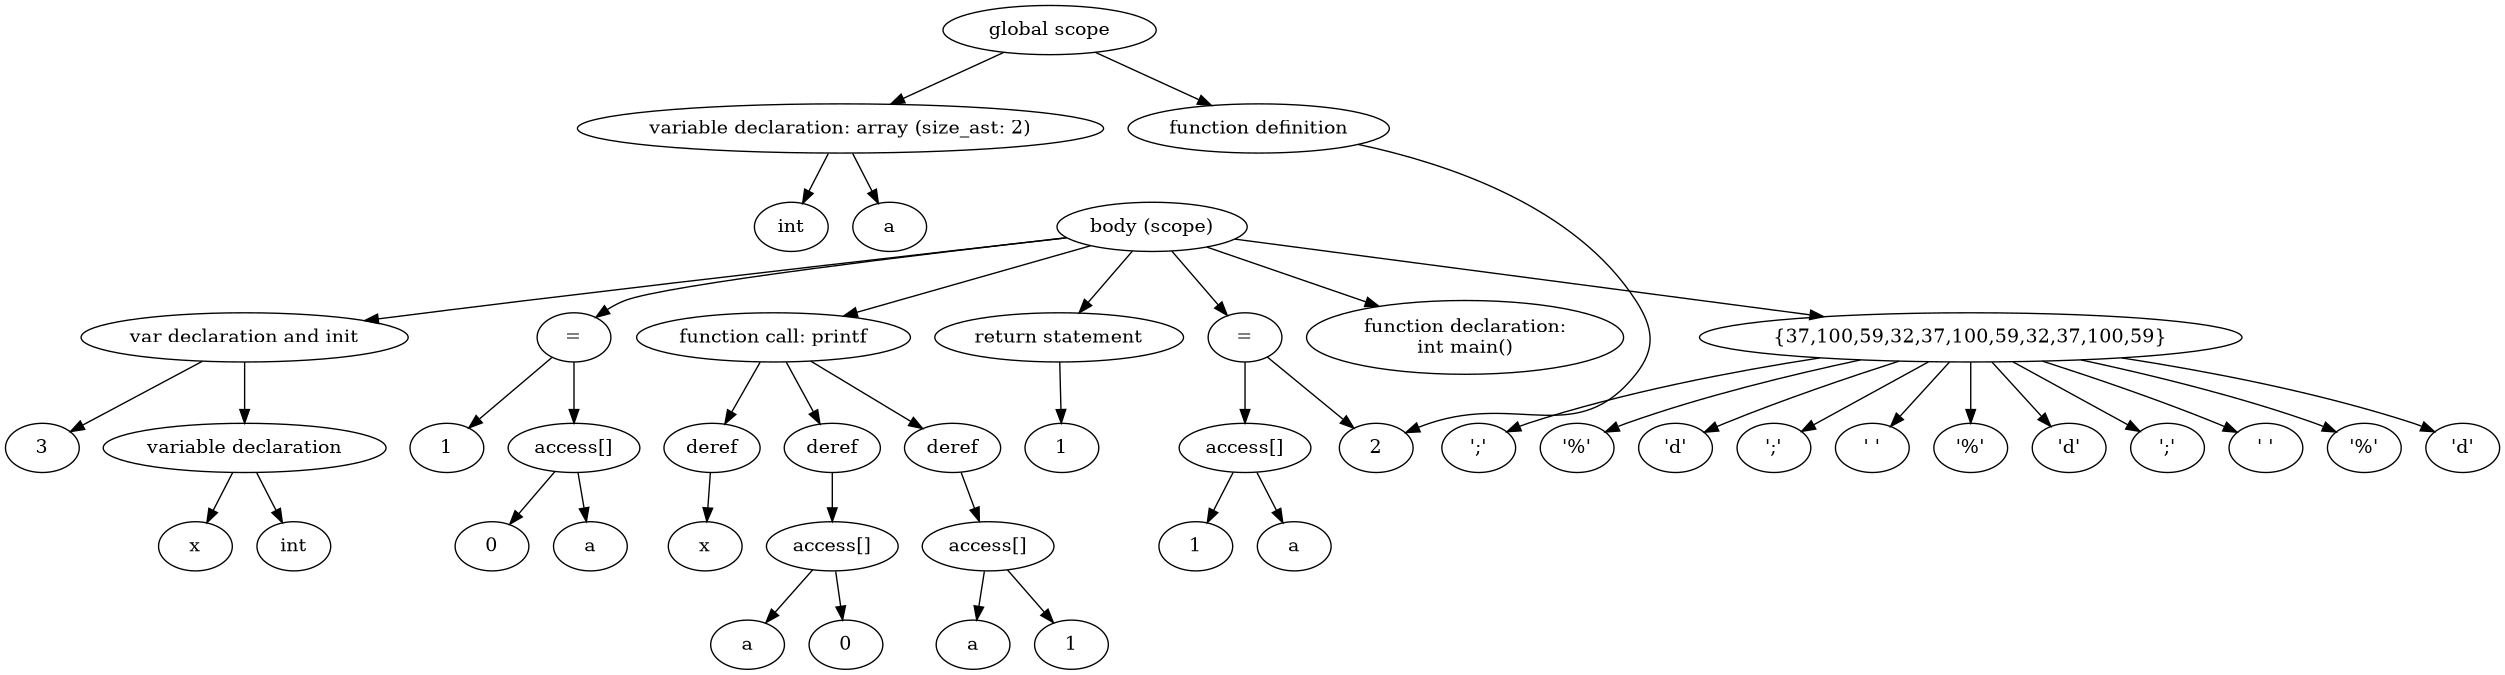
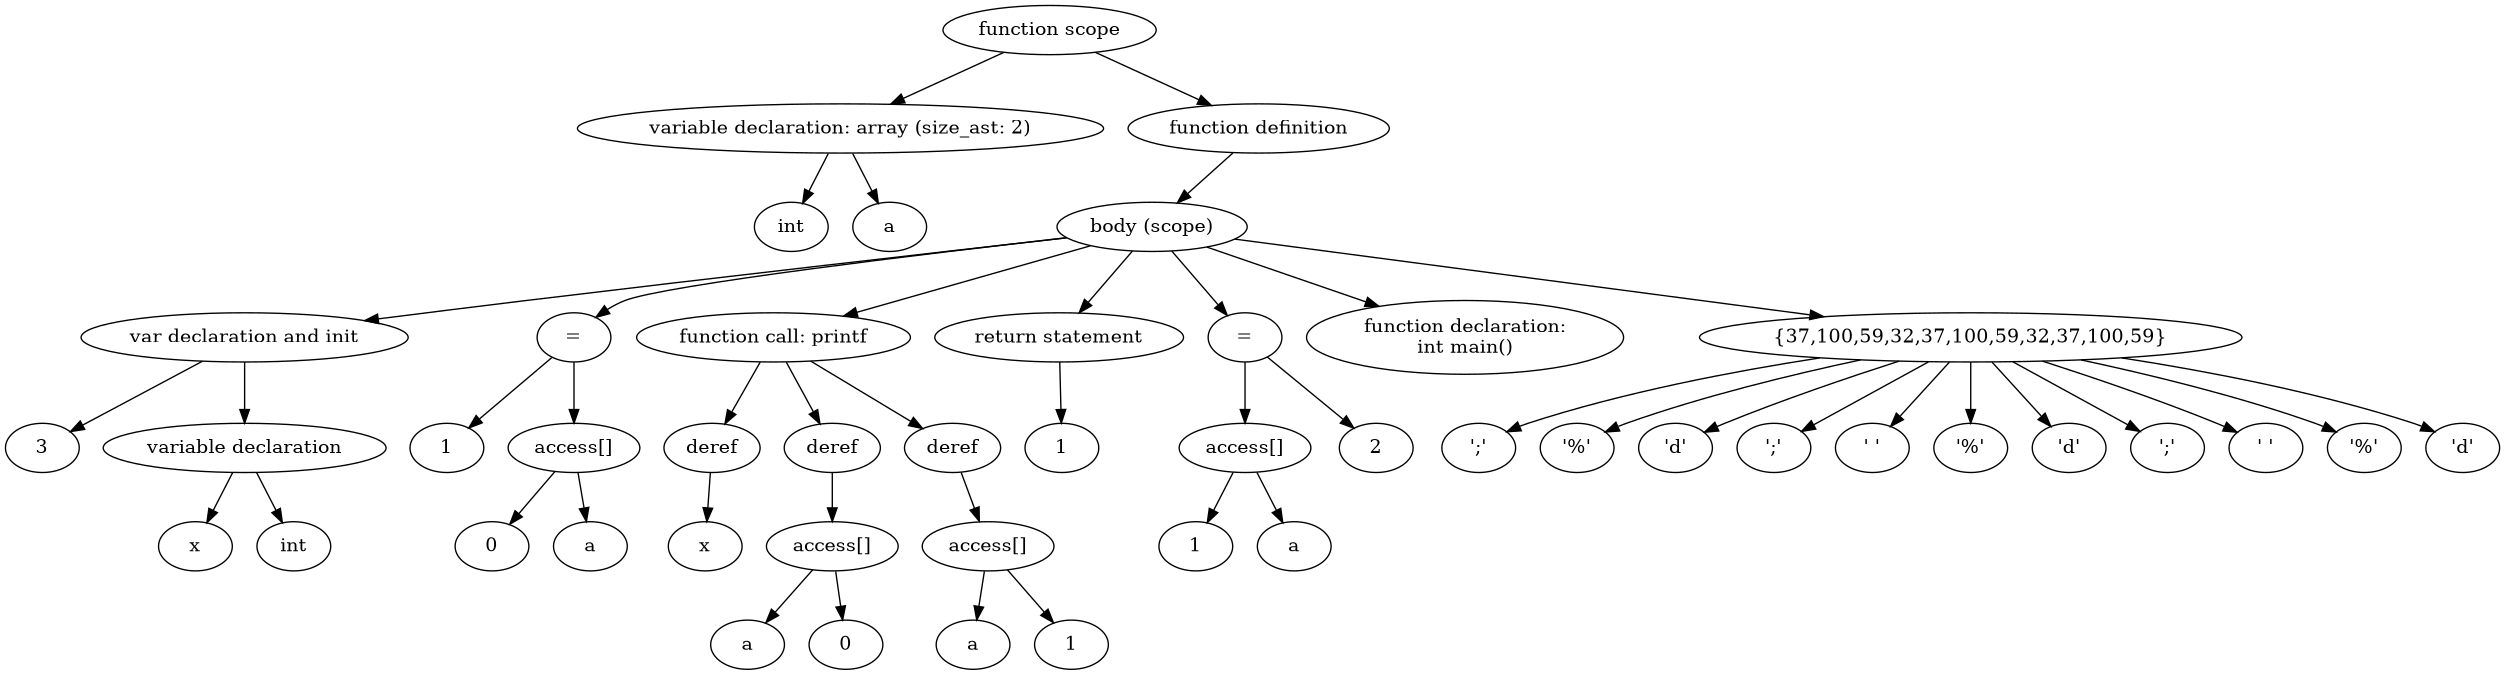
node "global scope": label "global scope" -> "function scope"
edge "function definition" -> "2": now "function definition" -> "body (scope)"
